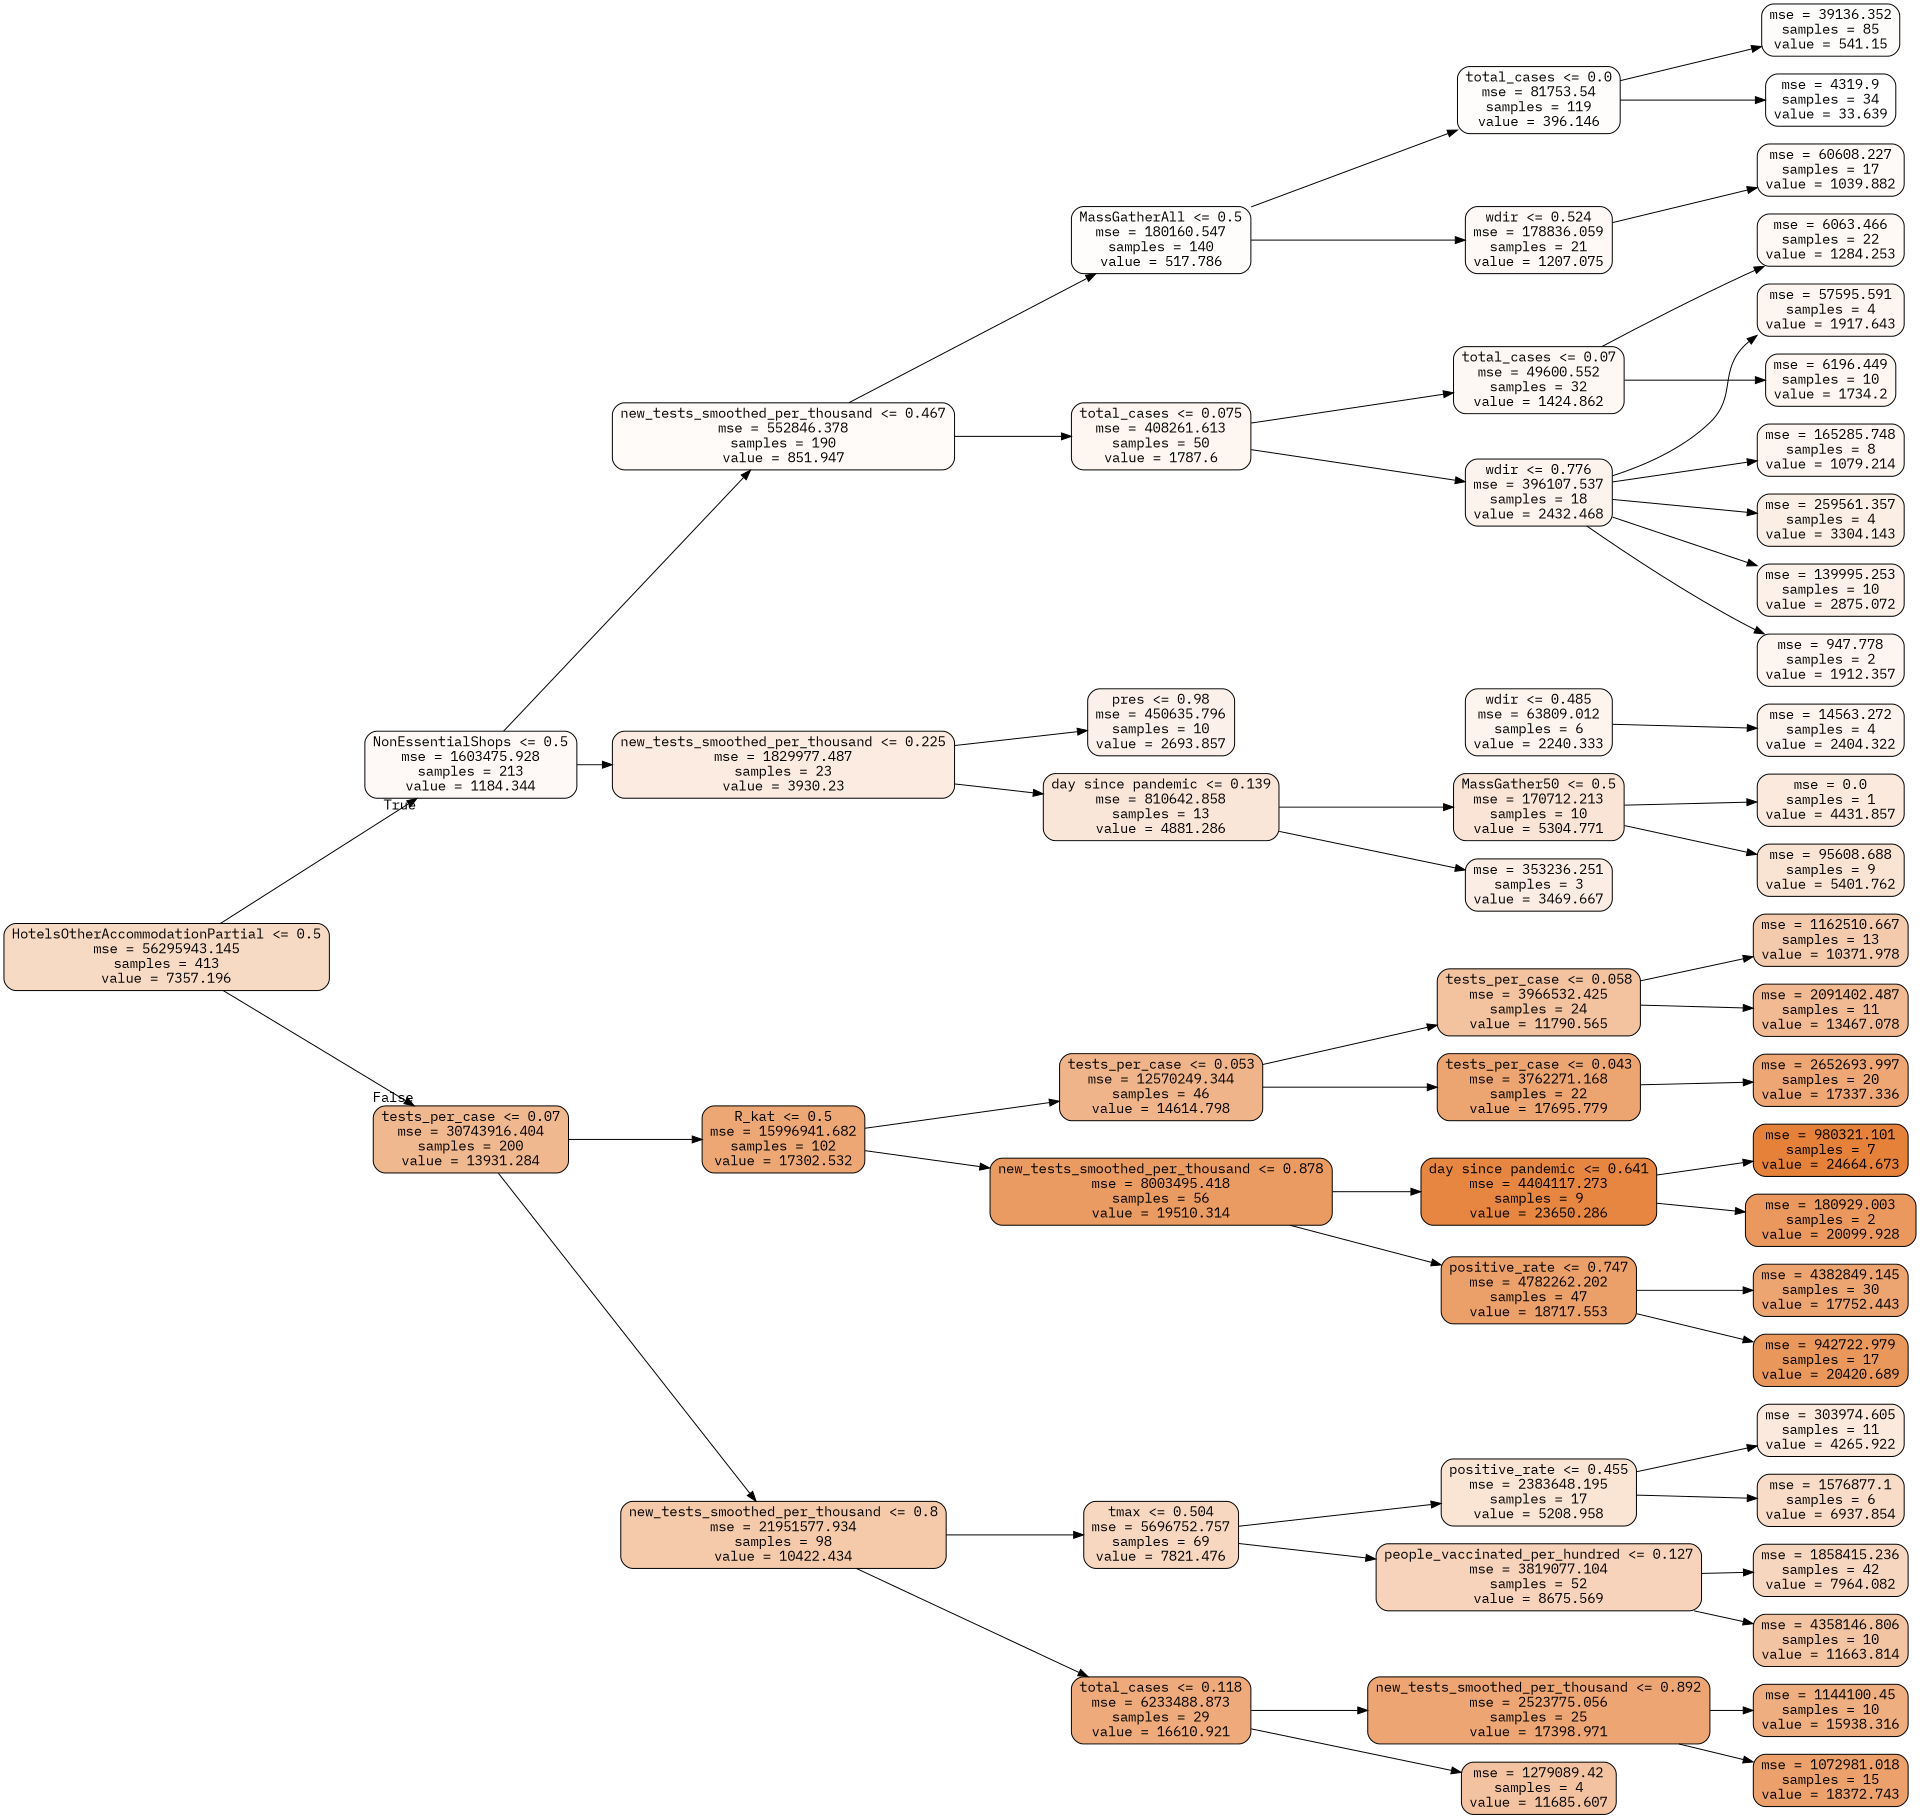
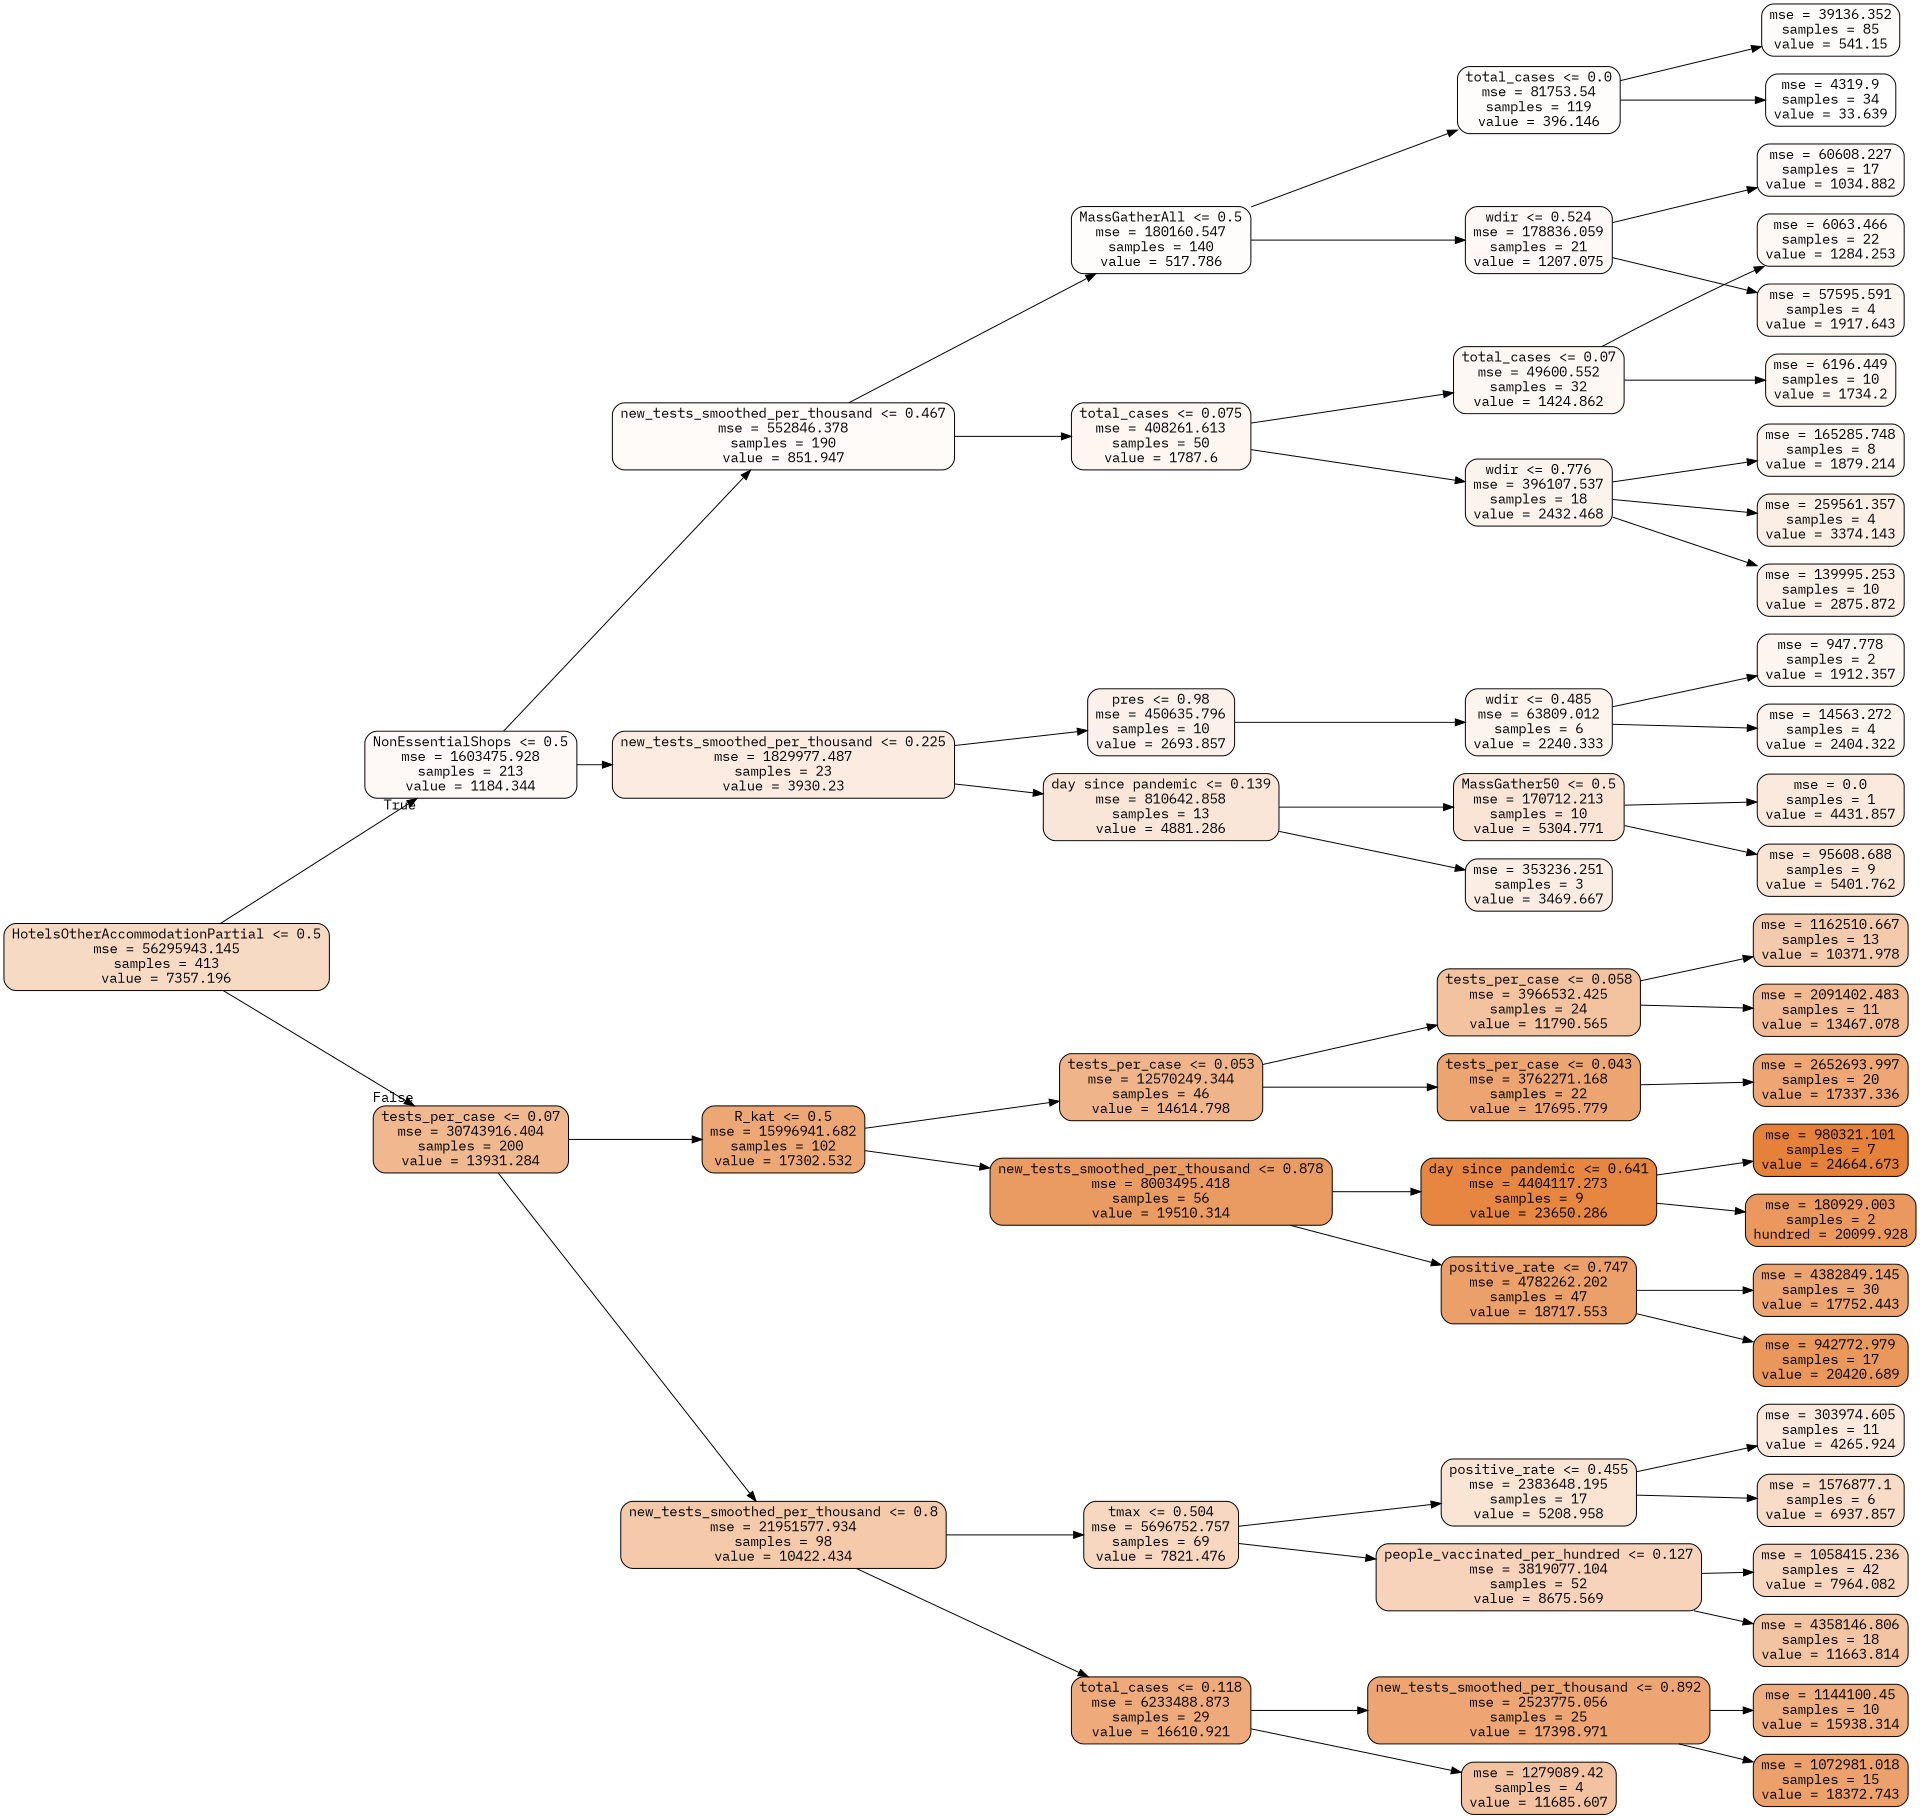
node "mse = 60608.227 samples = 17 value = 1039.882": label "mse = 60608.227 samples = 17 value = 1039.882" -> "mse = 60608.227 samples = 17 value = 1034.882"
edge "wdir <= 0.776 mse = 396107.537 samples = 18 value = 2432.468" -> "mse = 57595.591 samples = 4 value = 1917.643": now "wdir <= 0.524 mse = 178836.059 samples = 21 value = 1207.075" -> "mse = 57595.591 samples = 4 value = 1917.643"
node "mse = 165285.748 samples = 8 value = 1079.214": label "mse = 165285.748 samples = 8 value = 1079.214" -> "mse = 165285.748 samples = 8 value = 1879.214"
node "mse = 259561.357 samples = 4 value = 3304.143": label "mse = 259561.357 samples = 4 value = 3304.143" -> "mse = 259561.357 samples = 4 value = 3374.143"
edge "wdir <= 0.776 mse = 396107.537 samples = 18 value = 2432.468" -> "mse = 947.778 samples = 2 value = 1912.357": now "wdir <= 0.485 mse = 63809.012 samples = 6 value = 2240.333" -> "mse = 947.778 samples = 2 value = 1912.357"
node "mse = 139995.253 samples = 10 value = 2875.072": label "mse = 139995.253 samples = 10 value = 2875.072" -> "mse = 139995.253 samples = 10 value = 2875.872"
edge "pres <= 0.98 mse = 450635.796 samples = 10 value = 2693.857" -> "wdir <= 0.485 mse = 63809.012 samples = 6 value = 2240.333": added
node "mse = 2091402.487 samples = 11 value = 13467.078": label "mse = 2091402.487 samples = 11 value = 13467.078" -> "mse = 2091402.483 samples = 11 value = 13467.078"
node "mse = 180929.003 samples = 2 value = 20099.928": label "mse = 180929.003 samples = 2 value = 20099.928" -> "mse = 180929.003 samples = 2 hundred = 20099.928"
node "mse = 942722.979 samples = 17 value = 20420.689": label "mse = 942722.979 samples = 17 value = 20420.689" -> "mse = 942772.979 samples = 17 value = 20420.689"
node "mse = 303974.605 samples = 11 value = 4265.922": label "mse = 303974.605 samples = 11 value = 4265.922" -> "mse = 303974.605 samples = 11 value = 4265.924"
node "mse = 1576877.1 samples = 6 value = 6937.854": label "mse = 1576877.1 samples = 6 value = 6937.854" -> "mse = 1576877.1 samples = 6 value = 6937.857"
node "mse = 1858415.236 samples = 42 value = 7964.082": label "mse = 1858415.236 samples = 42 value = 7964.082" -> "mse = 1058415.236 samples = 42 value = 7964.082"
node "mse = 4358146.806 samples = 10 value = 11663.814": label "mse = 4358146.806 samples = 10 value = 11663.814" -> "mse = 4358146.806 samples = 18 value = 11663.814"
node "mse = 1144100.45 samples = 10 value = 15938.316": label "mse = 1144100.45 samples = 10 value = 15938.316" -> "mse = 1144100.45 samples = 10 value = 15938.314"
